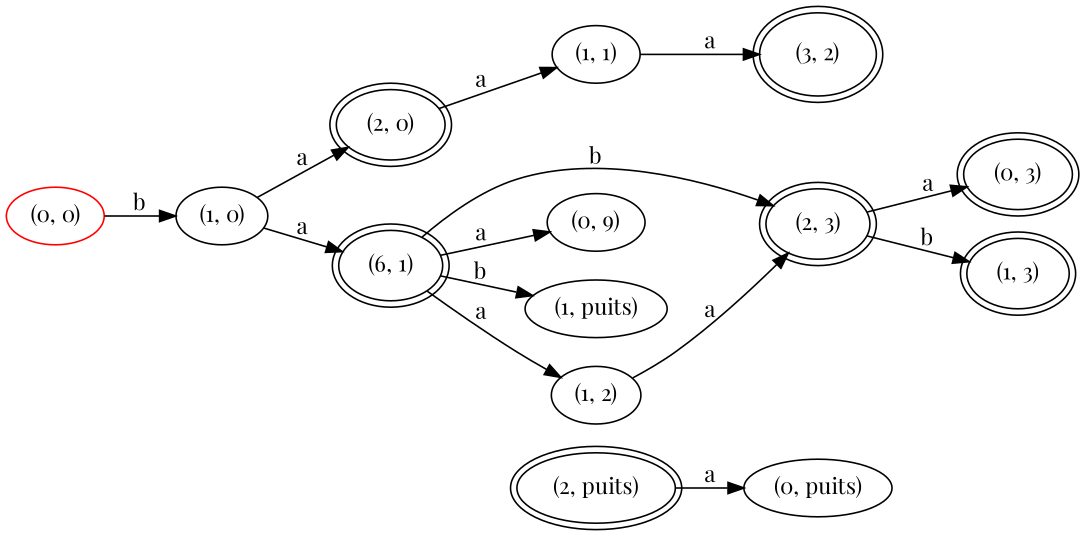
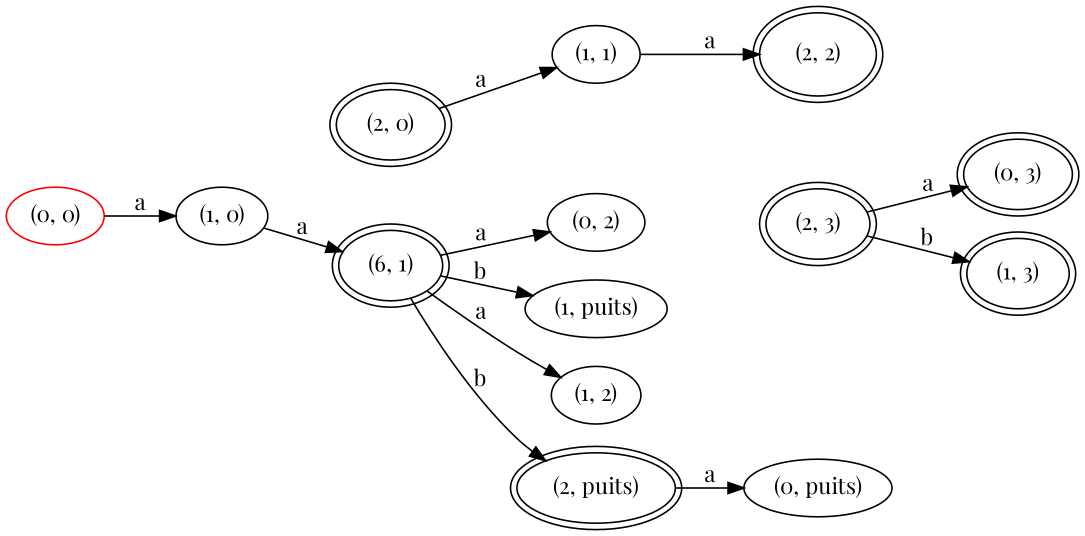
node "(3, 2)": label "(3, 2)" -> "(2, 2)"
edge "(6, 1)" -> "(2, 3)": now "(6, 1)" -> "(2, puits)"
edge "(1, 0)" -> "(2, 0)": removed, label "a"
edge "(0, 0)" -> "(1, 0)": label "b" -> "a"
node "(0, 9)": label "(0, 9)" -> "(0, 2)"
edge "(1, 2)" -> "(2, 3)": removed, label "a"
